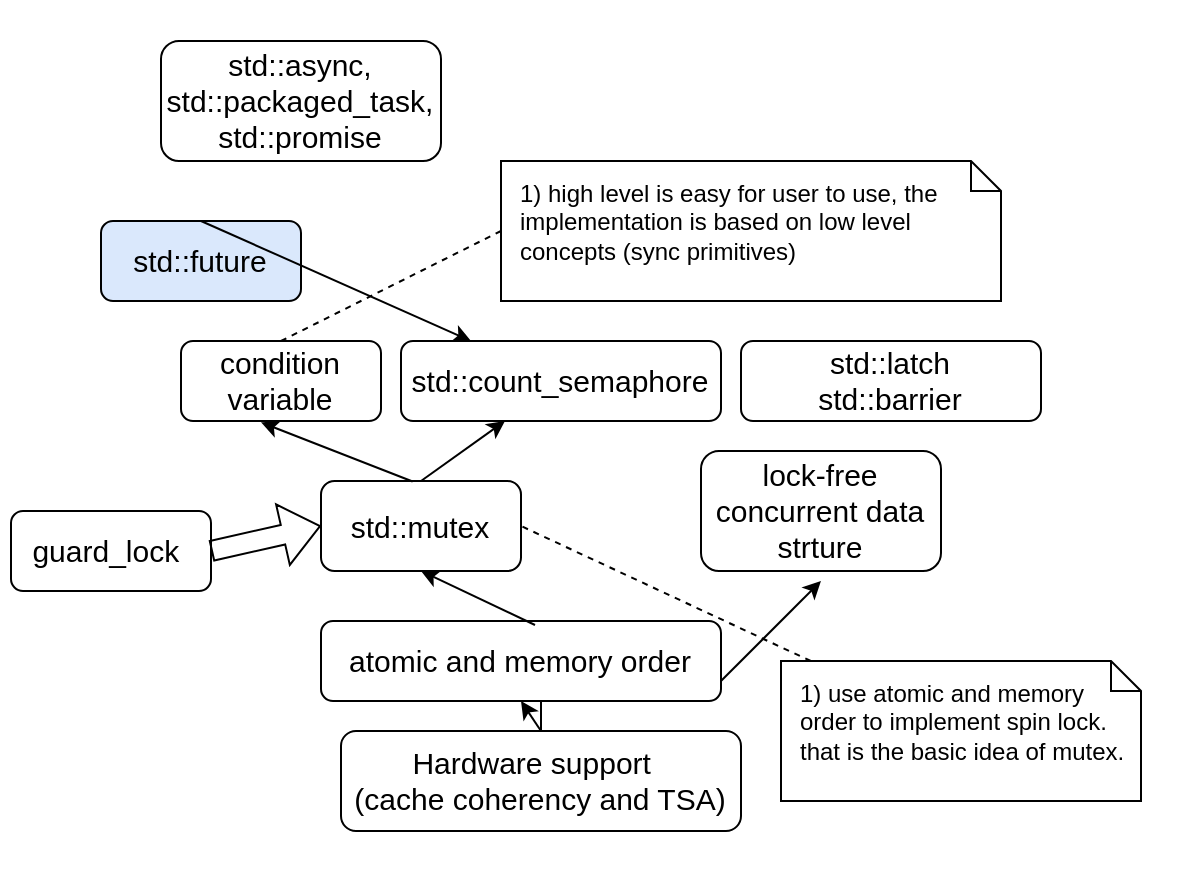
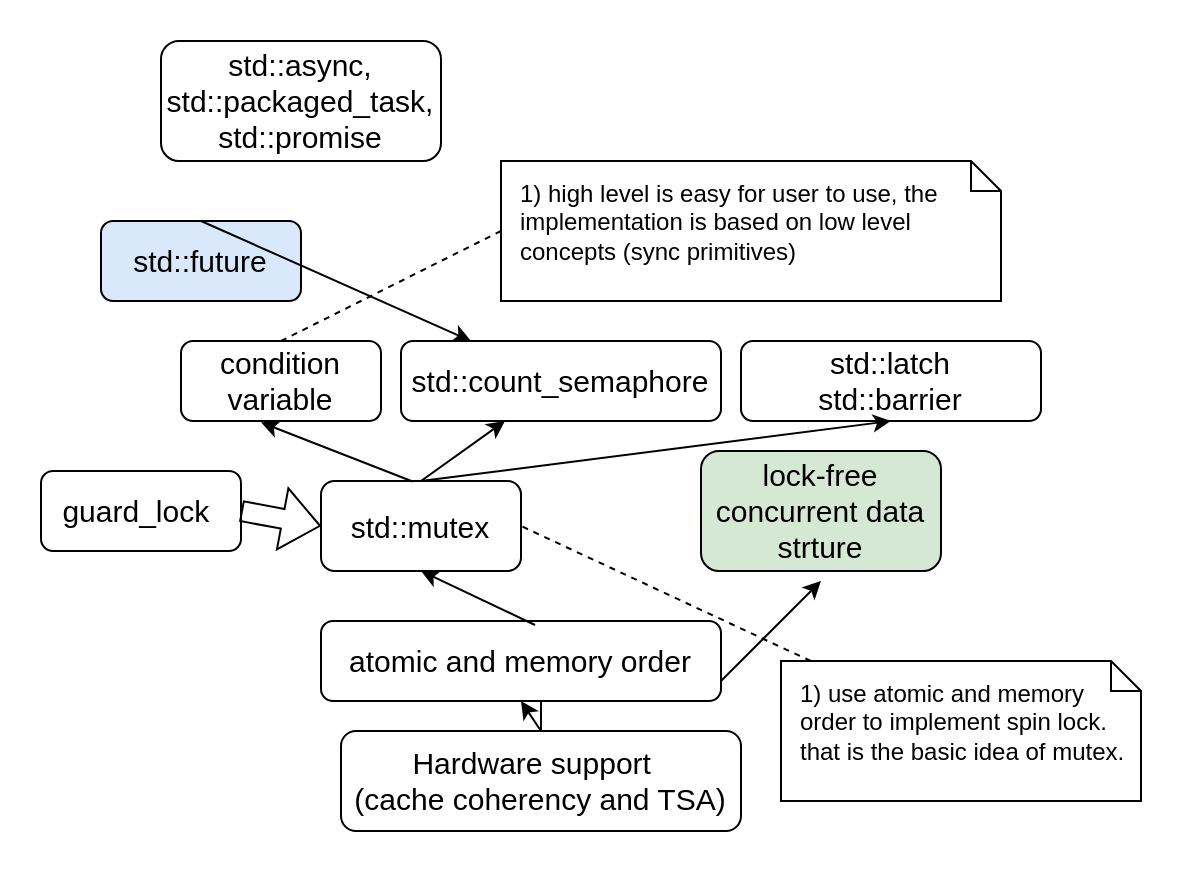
edge "std::mutex" -> "std::latch std::barrier": added
node "lock-free concurrent data strture": fillcolor #ffffff -> #d5e8d4
node "guard_lock": moved (111, 551) -> (141, 511)
